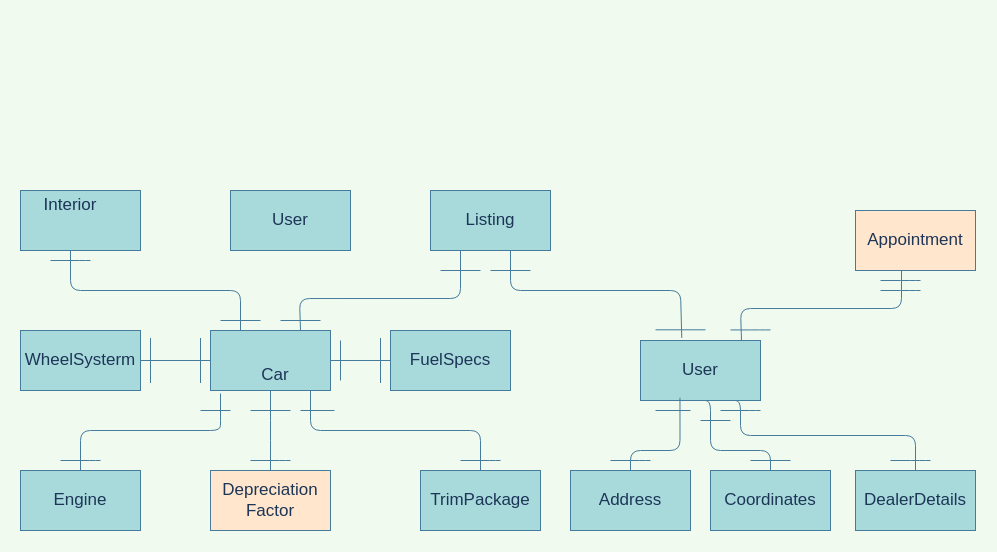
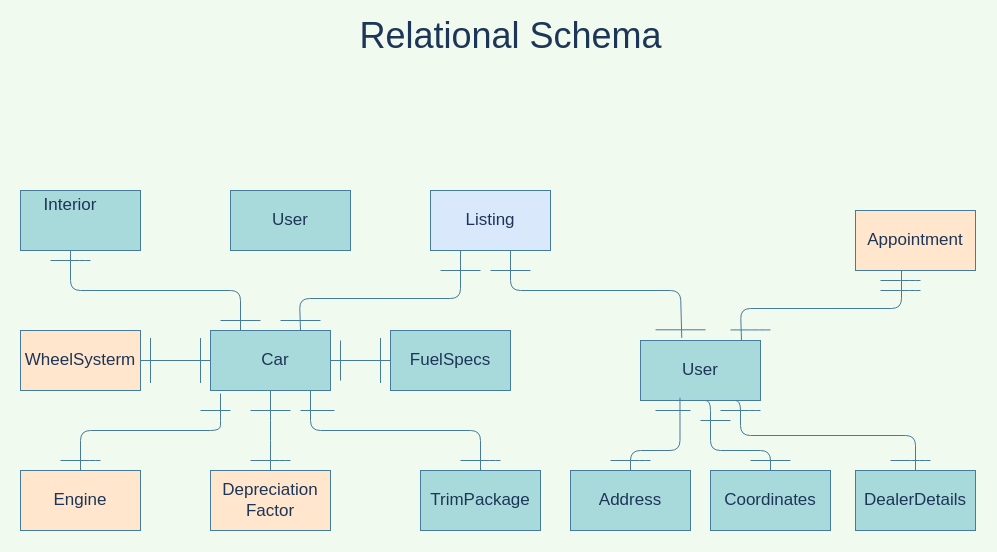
node "Relational Schema": added
node "Listing": fillcolor #a8dadc -> #dae8fc
node "WheelSysterm": fillcolor #a8dadc -> #ffe6cc
node "Car": moved (276, 376) -> (276, 361)
node "Engine": fillcolor #a8dadc -> #ffe6cc
